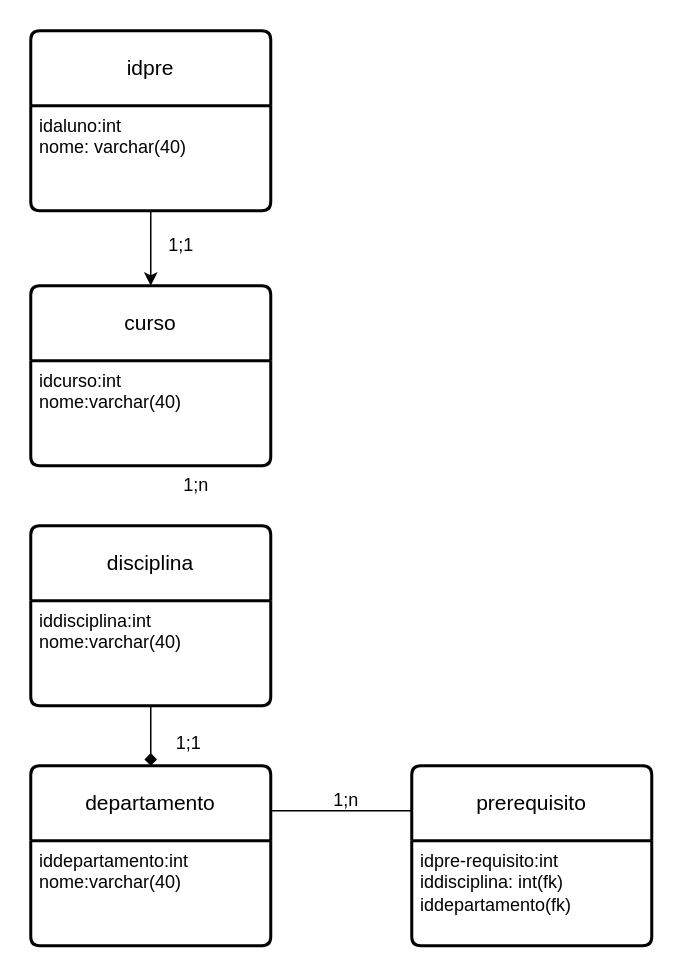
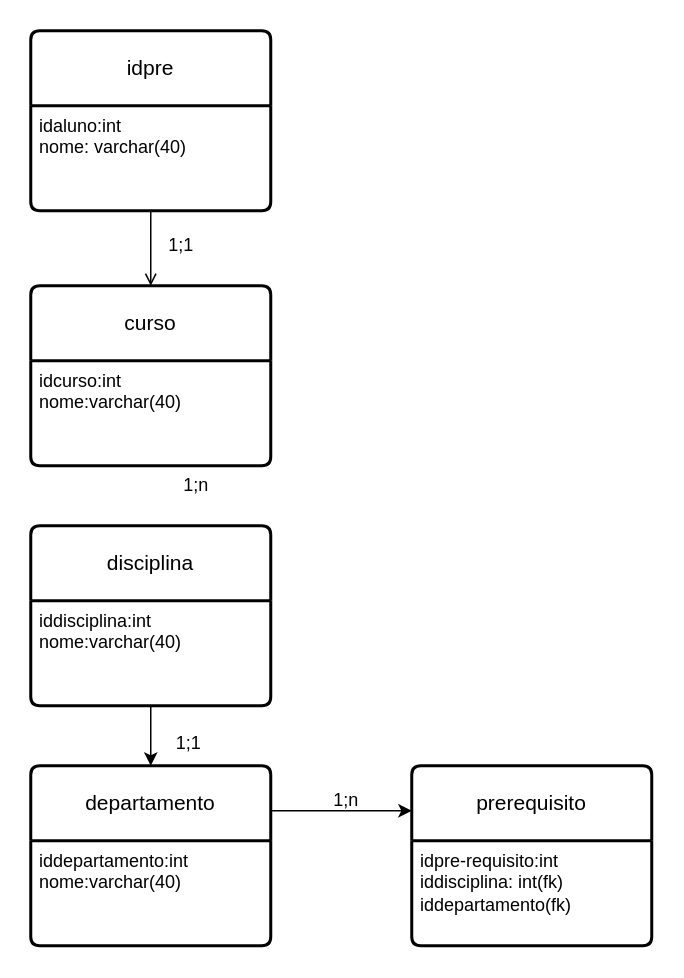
edge "idaluno:int nome: varchar(40)" -> "curso": arrowhead classic -> open
edge "iddisciplina:int nome:varchar(40)" -> "departamento": arrowhead diamond -> classic
edge "prerequisito" -- "iddepartamento:int nome:varchar(40)": arrowhead none -> classic
